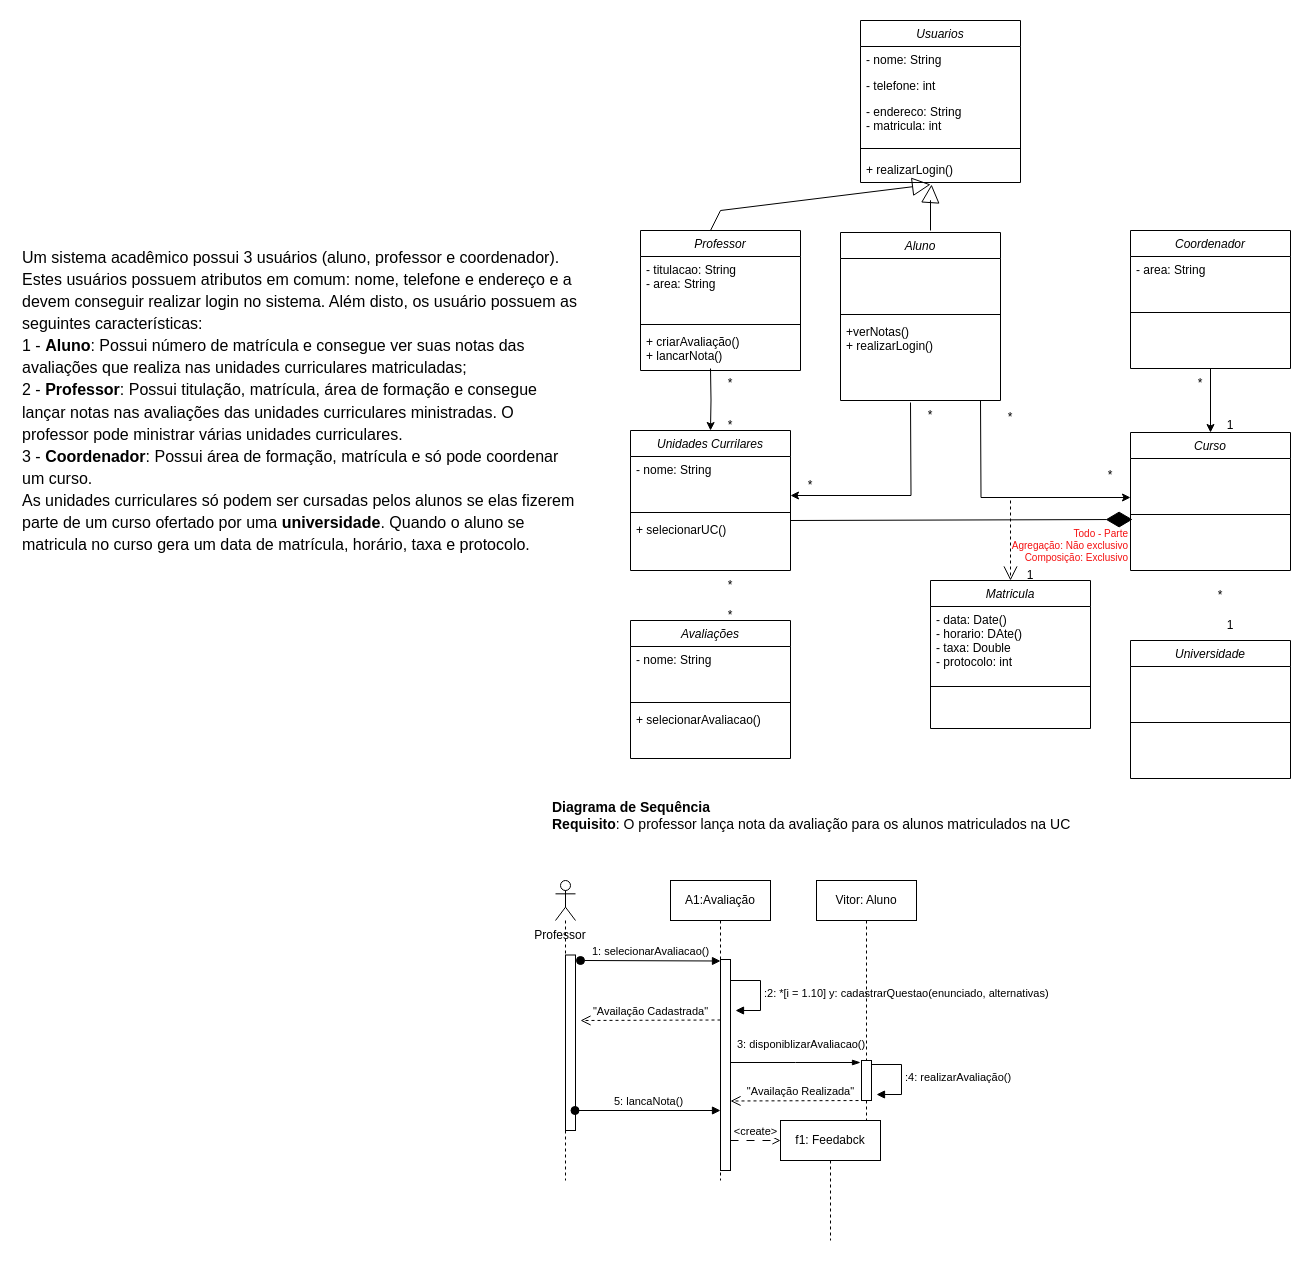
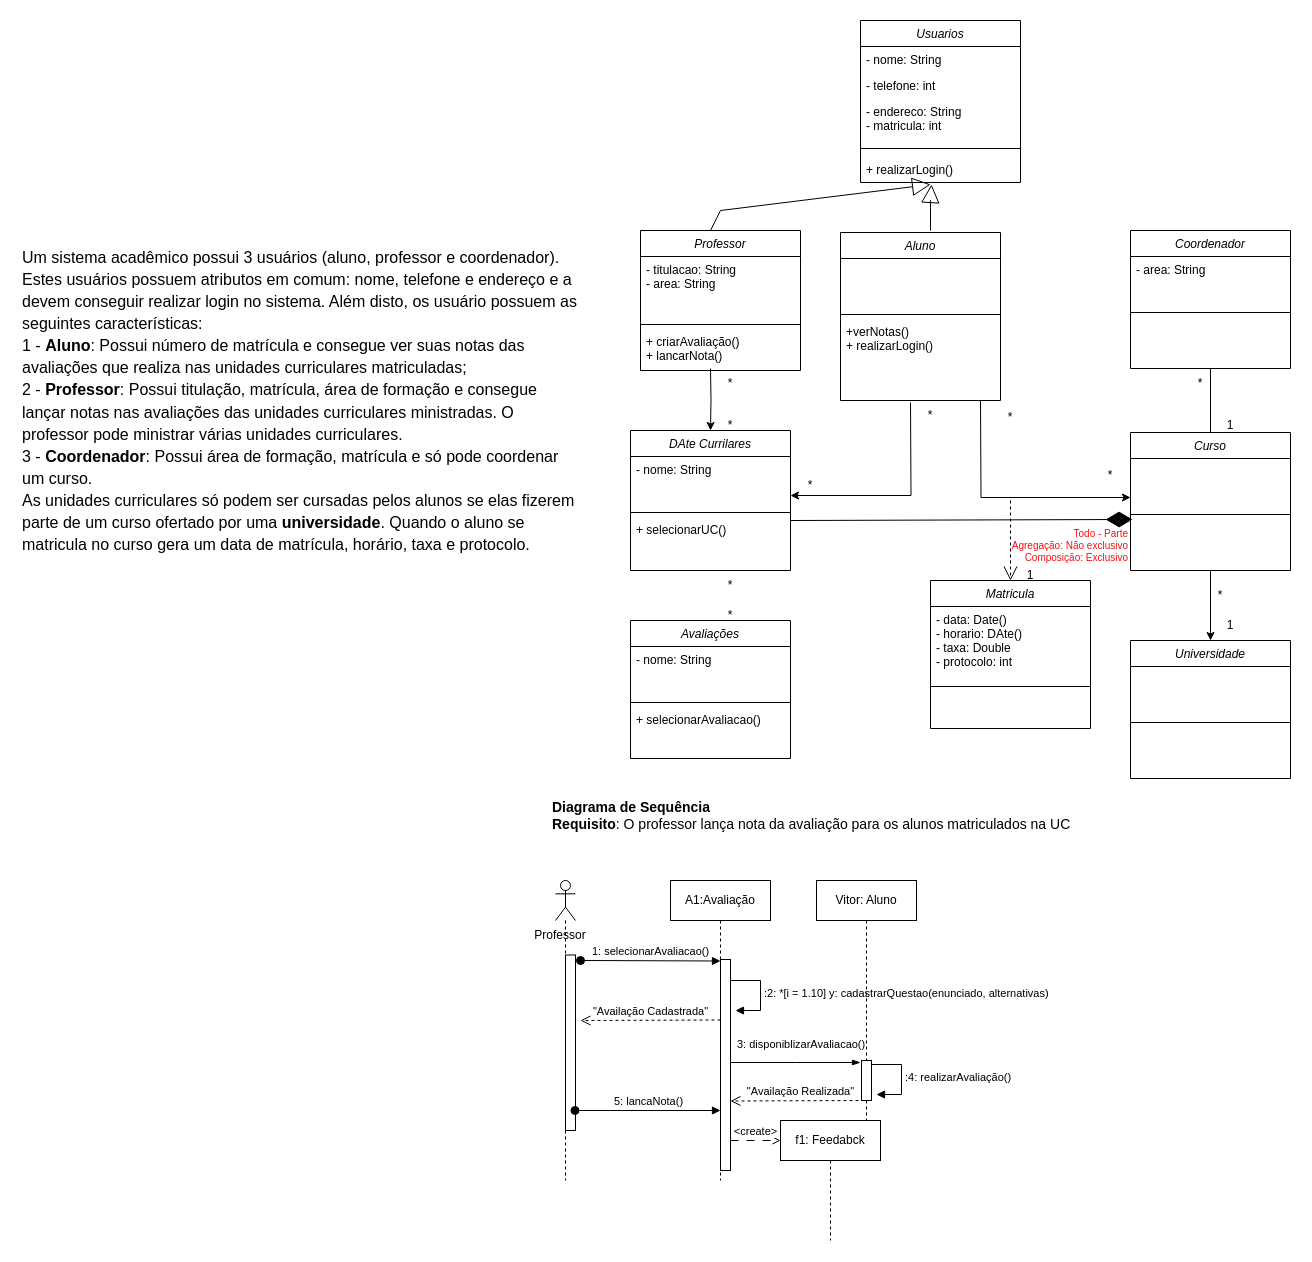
edge "Coordenador" -> "Curso": arrowhead classic -> none
node "Unidades Currilares": label "Unidades Currilares" -> "DAte Currilares"
edge "Curso" -> "Universidade": added
